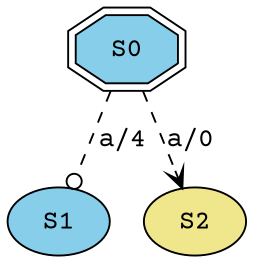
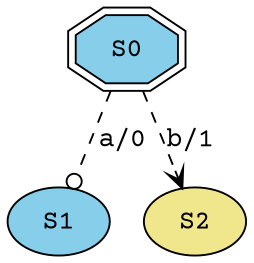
edge "S0" -> "S1": label "a/4" -> "a/0"
edge "S0" -> "S2": label "a/0" -> "b/1"
